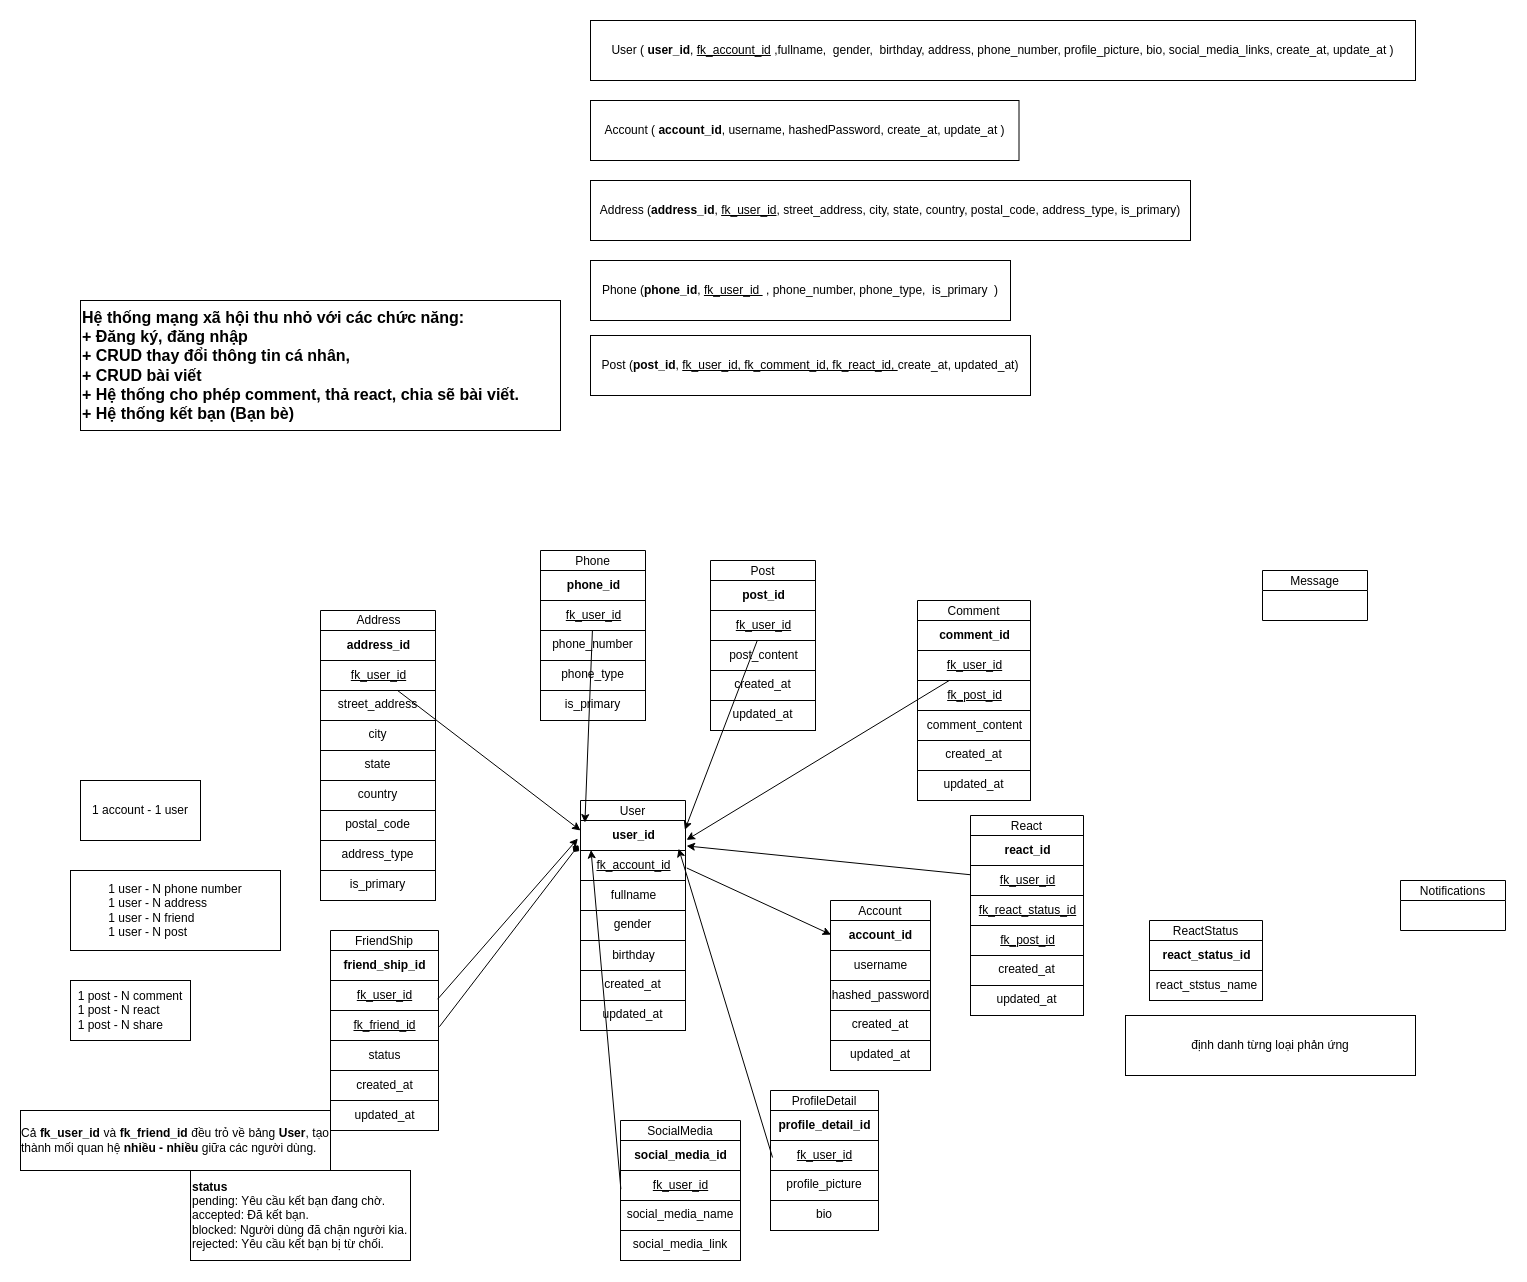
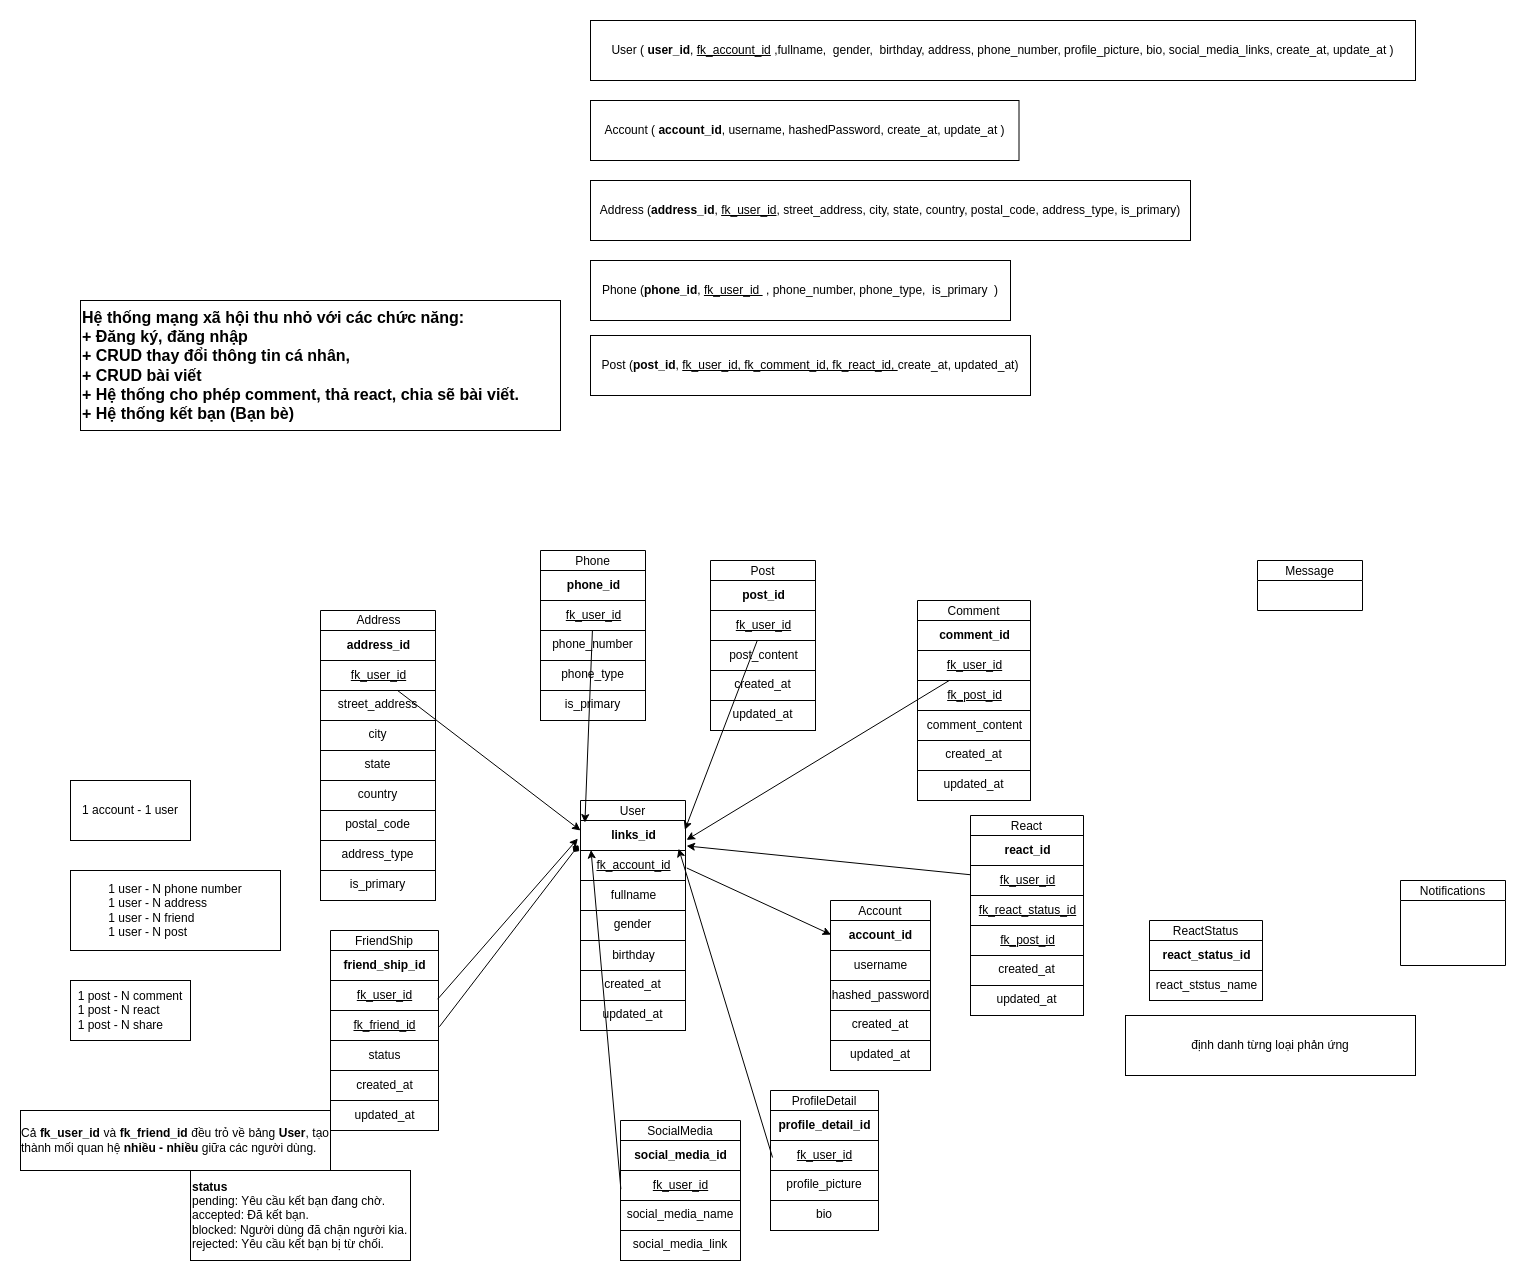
node "Message": moved (1315, 596) -> (1310, 586)
node "1 account - 1 user": moved (141, 811) -> (131, 811)
node "user_id": label "user_id" -> "links_id"
node "Notifications": size 105x50 -> 105x85
